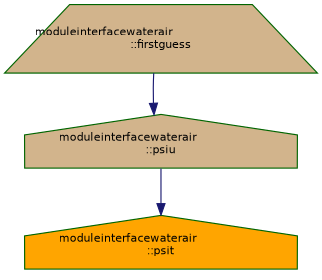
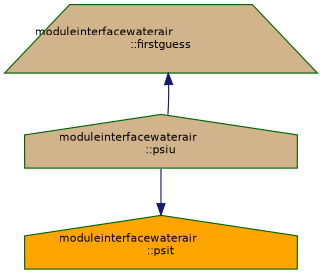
edge "moduleinterfacewaterair ::firstguess" -> "moduleinterfacewaterair ::psiu": reversed
